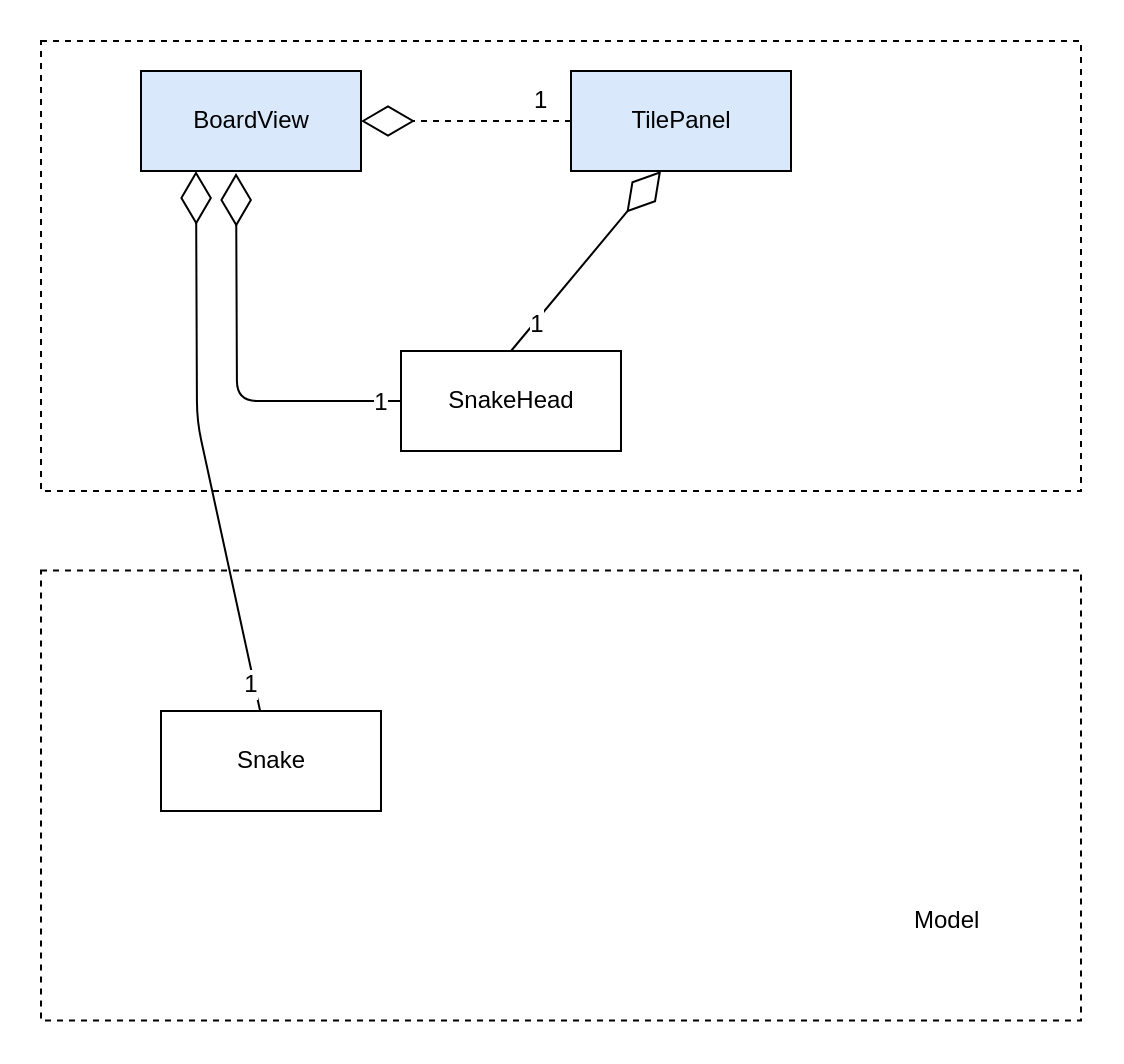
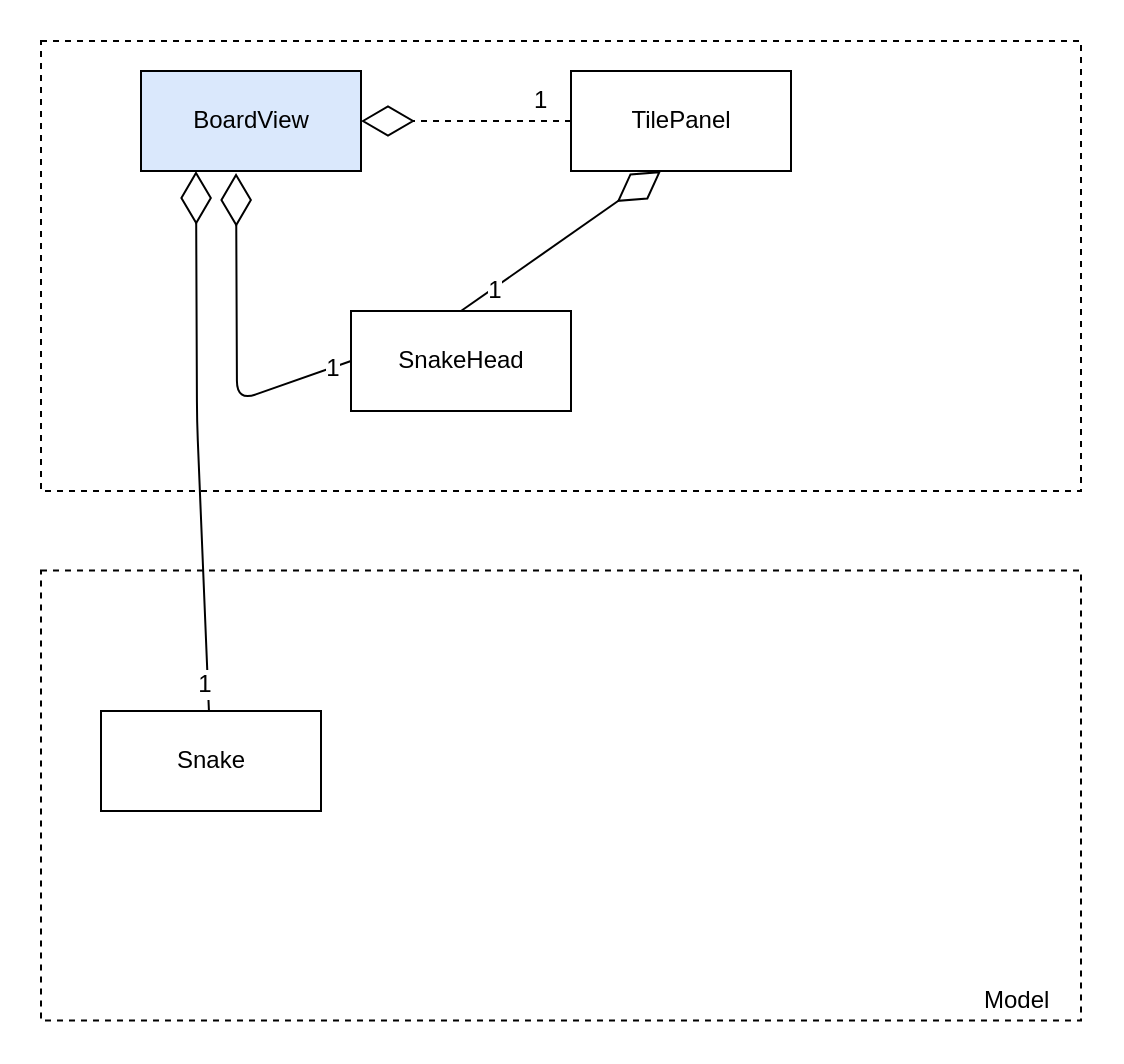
node "TilePanel": fillcolor #dae8fc -> #ffffff
node "SnakeHead": moved (511, 401) -> (461, 361)
node "Snake": moved (271, 761) -> (211, 761)
node "Model": moved (961, 921) -> (1031, 1001)
